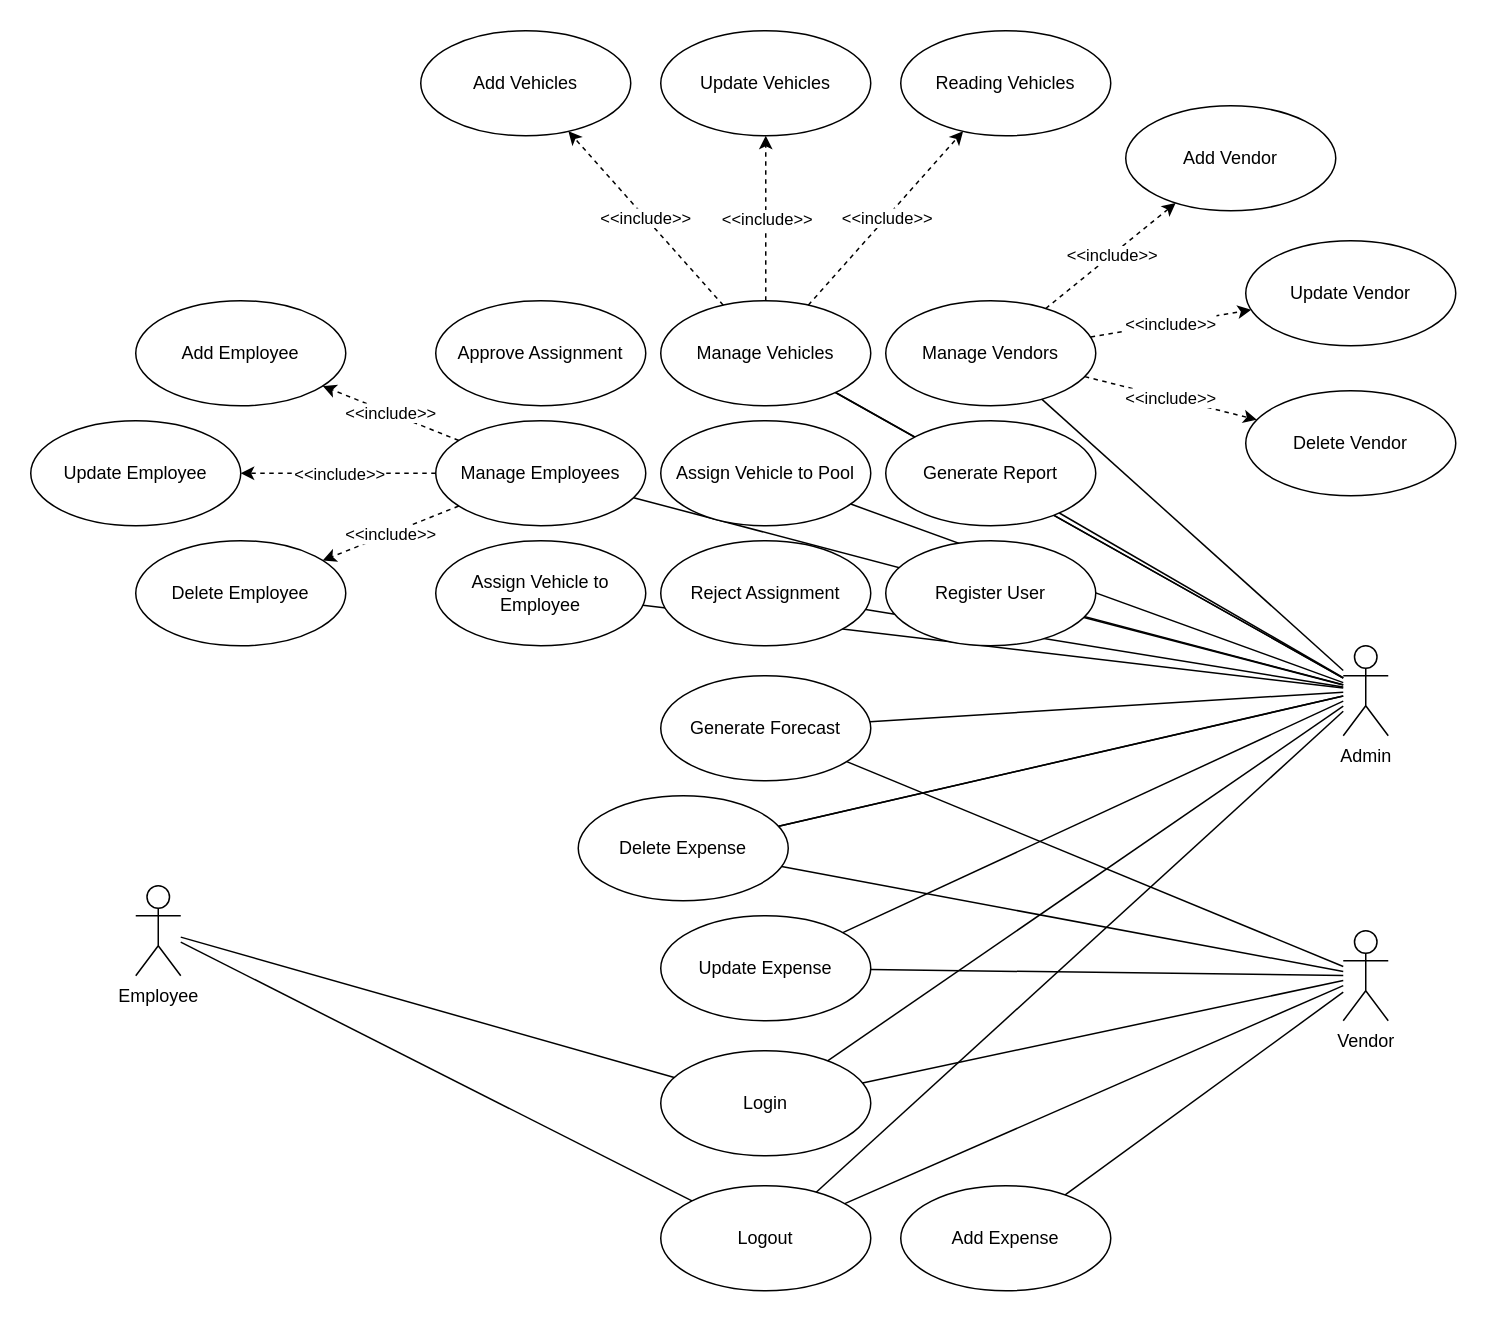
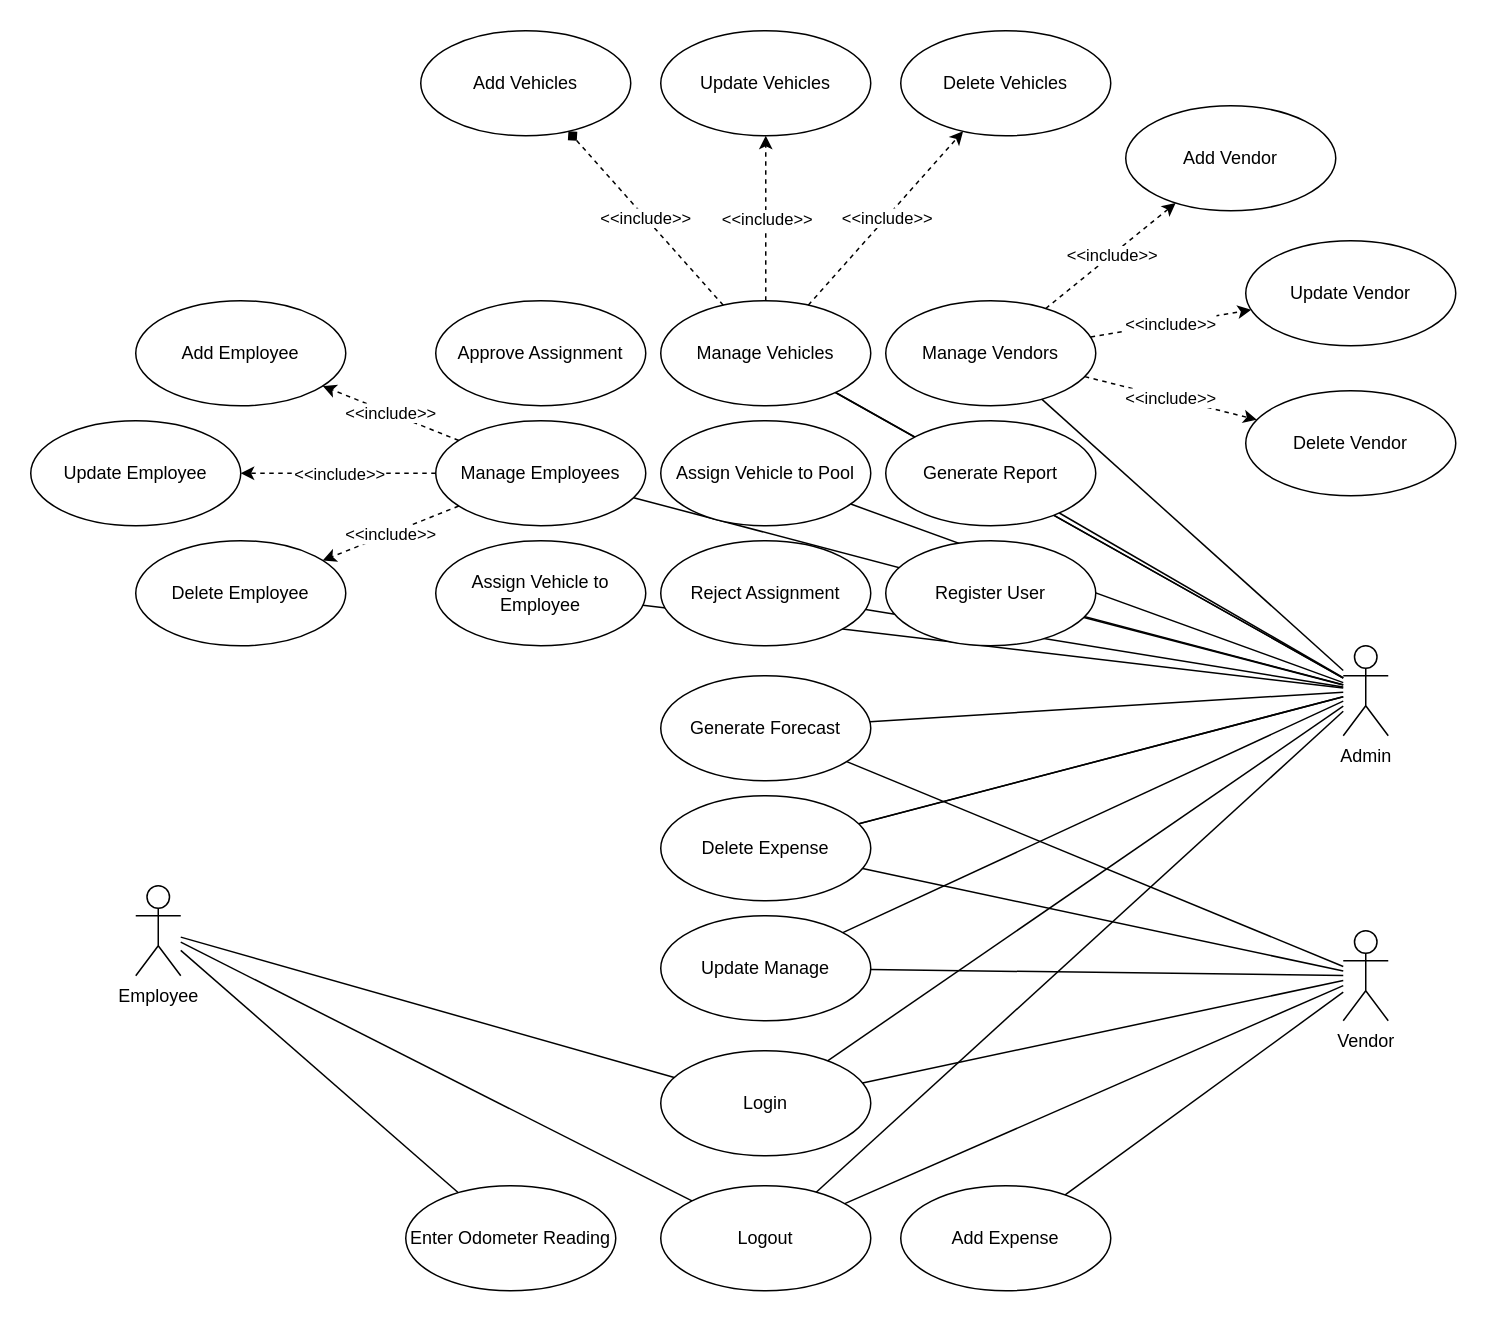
node "Reading Vehicles": label "Reading Vehicles" -> "Delete Vehicles"
edge "Manage Vehicles" -> "Add Vehicles": arrowhead classic -> diamond
node "Delete Expense": moved (683, 848) -> (766, 848)
node "Update Expense": label "Update Expense" -> "Update Manage"
edge "Employee" -- "Enter Odometer Reading": added
node "Enter Odometer Reading": added
